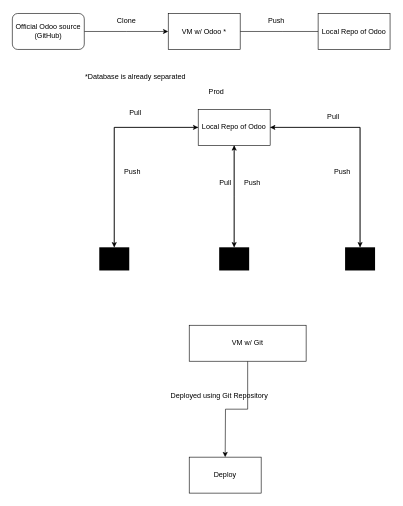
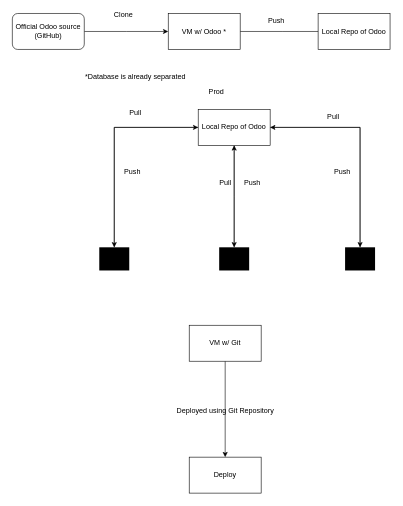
node "Clone": moved (126, 21) -> (123, 15)
node "VM w/ Git": size 117x36 -> 72x36
node "Deployed using Git Repository": moved (219, 396) -> (225, 411)
